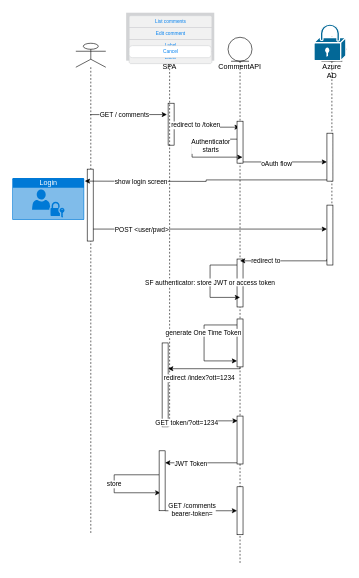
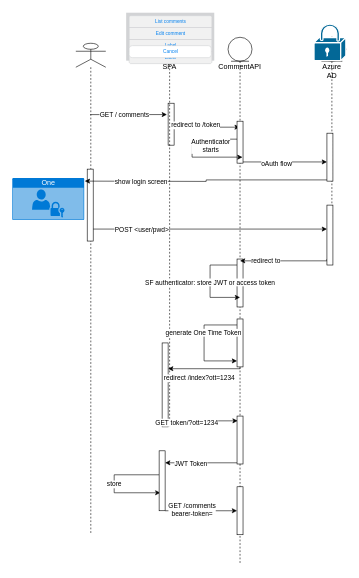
node "Login": label "Login" -> "One"
